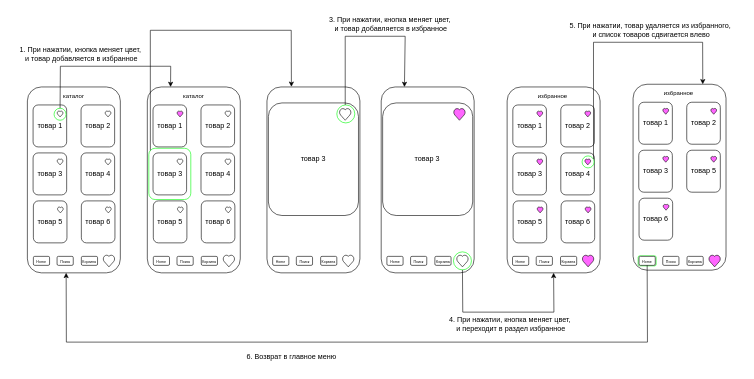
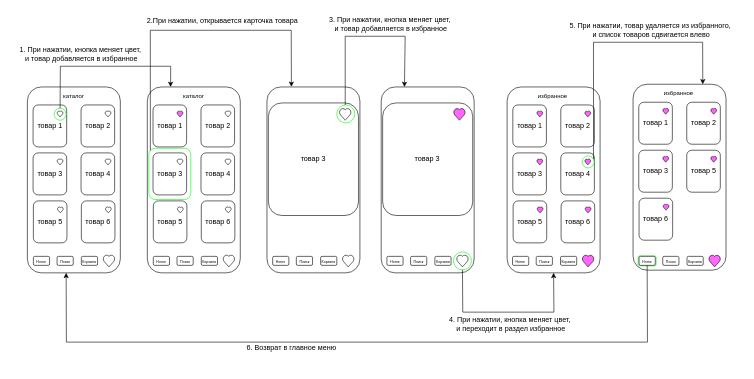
node "2.При нажатии, открывается карточка товара": added
node "6. Возврат в главное меню": moved (291, 357) -> (291, 348)
